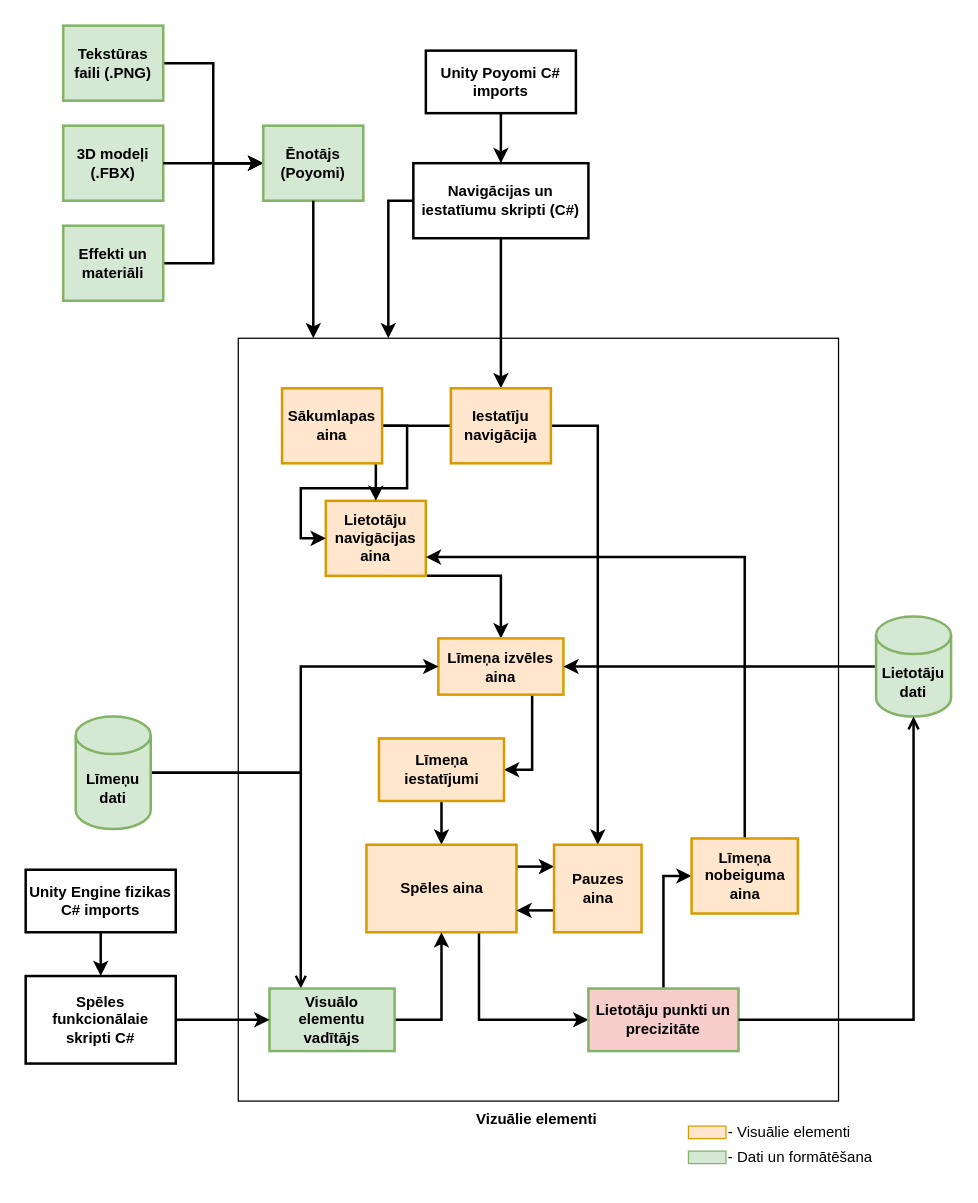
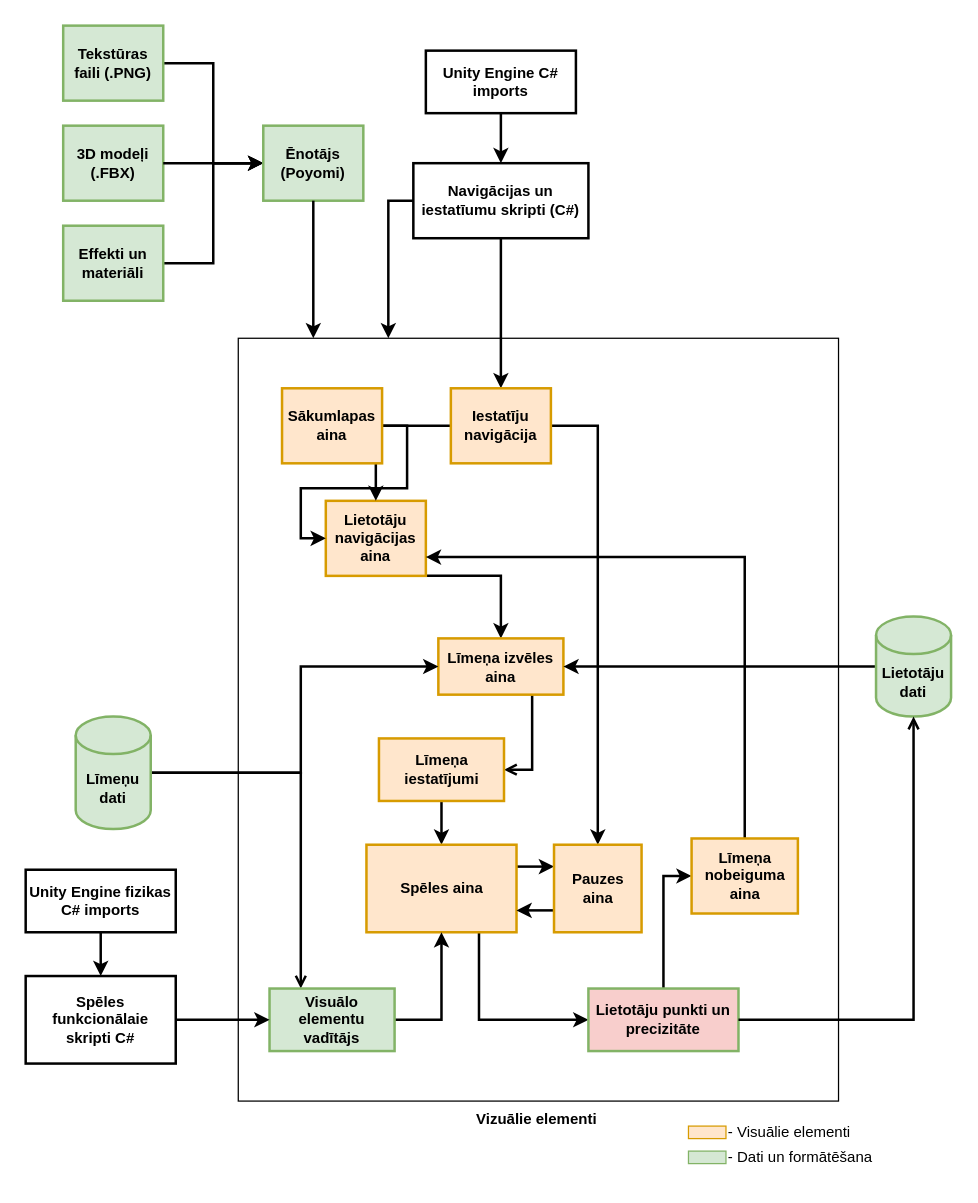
node "Unity Poyomi C# imports": label "Unity Poyomi C# imports" -> "Unity Engine C# imports"
edge "Līmeņa izvēles aina" -> "Līmeņa iestatījumi": arrowhead classic -> open
